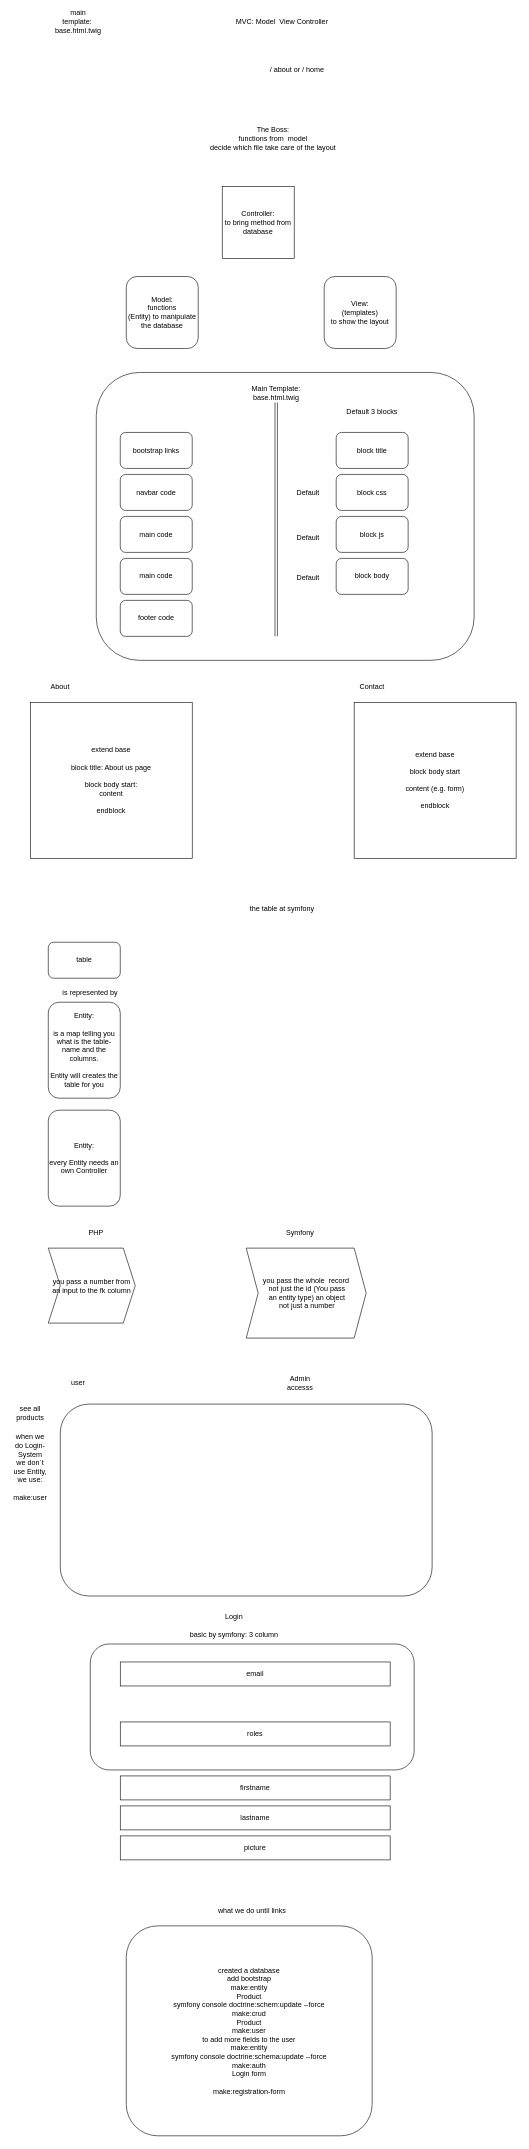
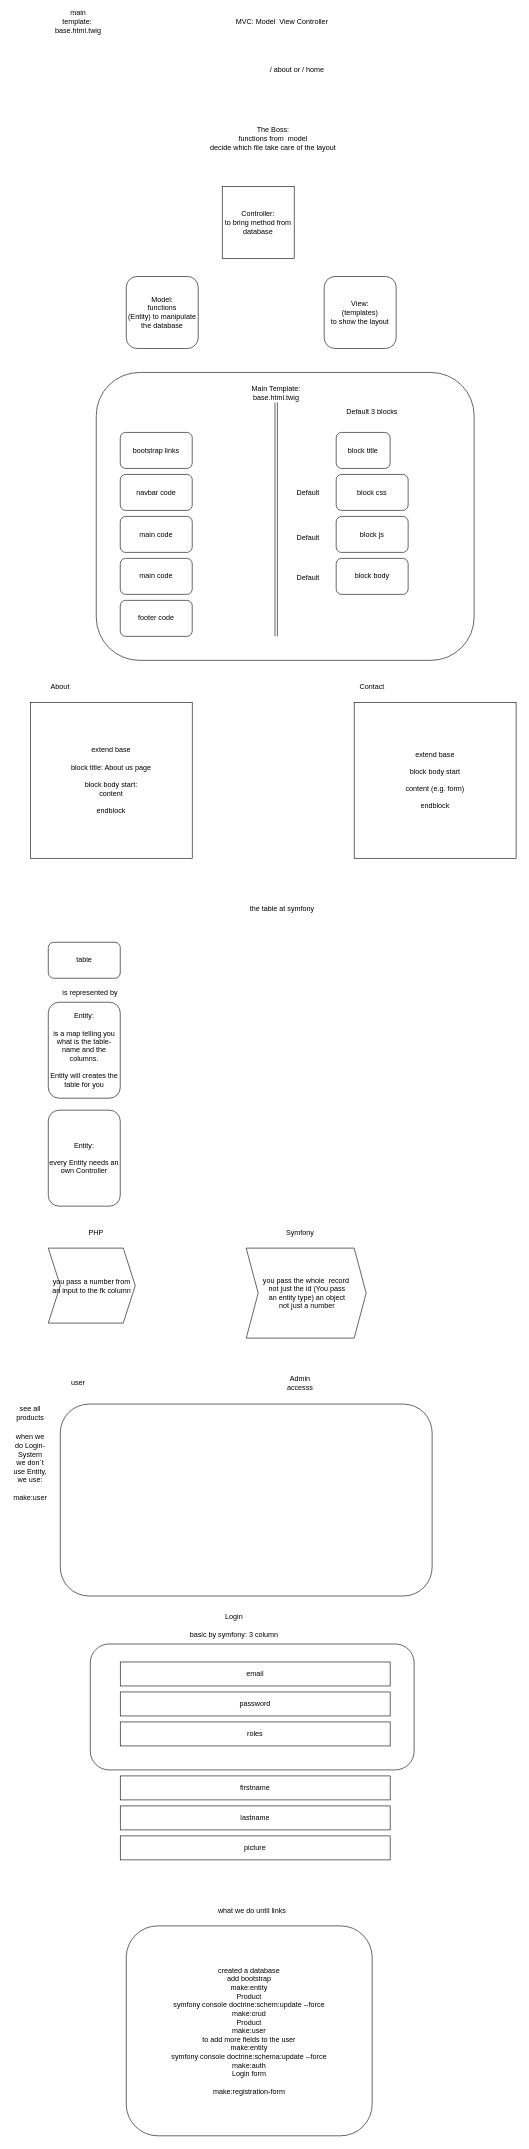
node "block title": size 72x36 -> 54x36
node "password": added
